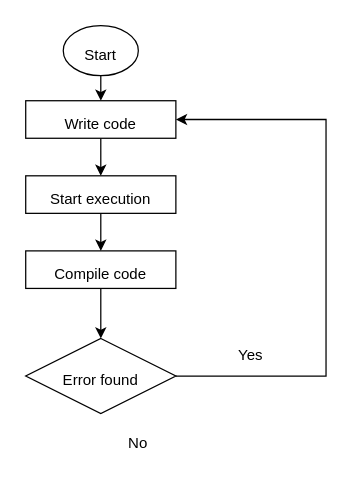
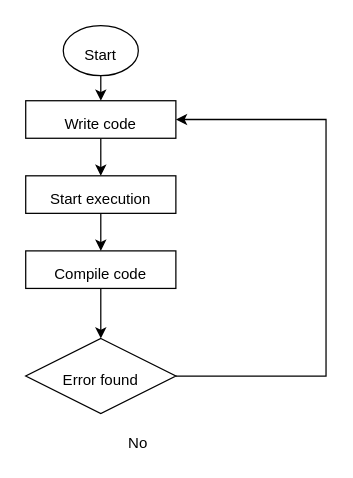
node "Yes": removed
